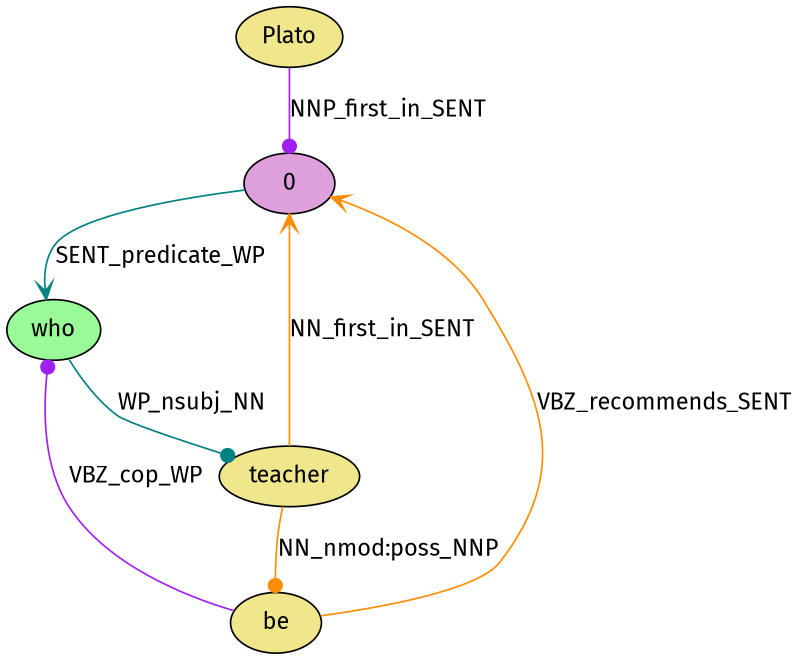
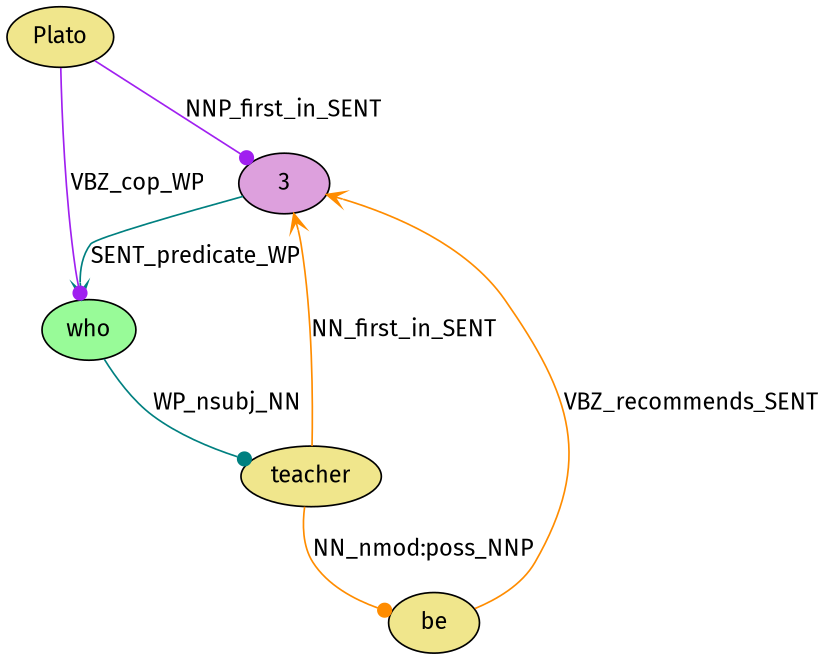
node "0": label "0" -> "3"
edge "be" -> "who": now "Plato" -> "who"
